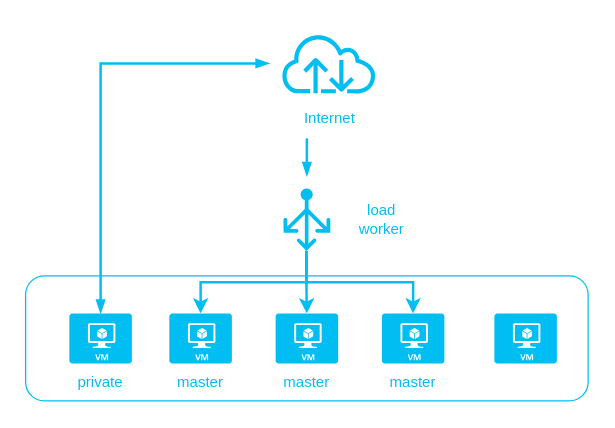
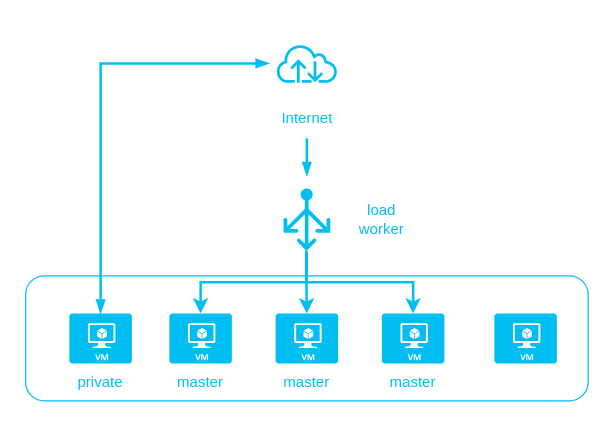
node "Internet": size 119x75 -> 75x75
